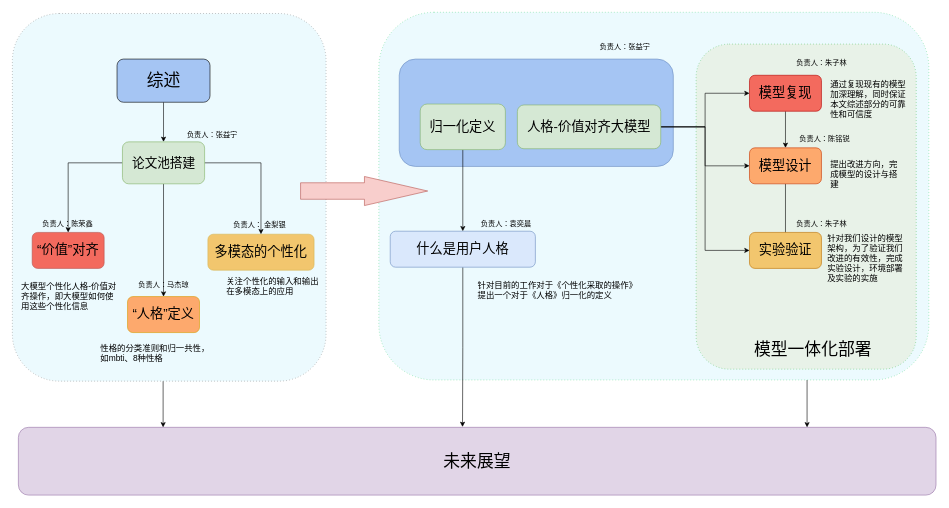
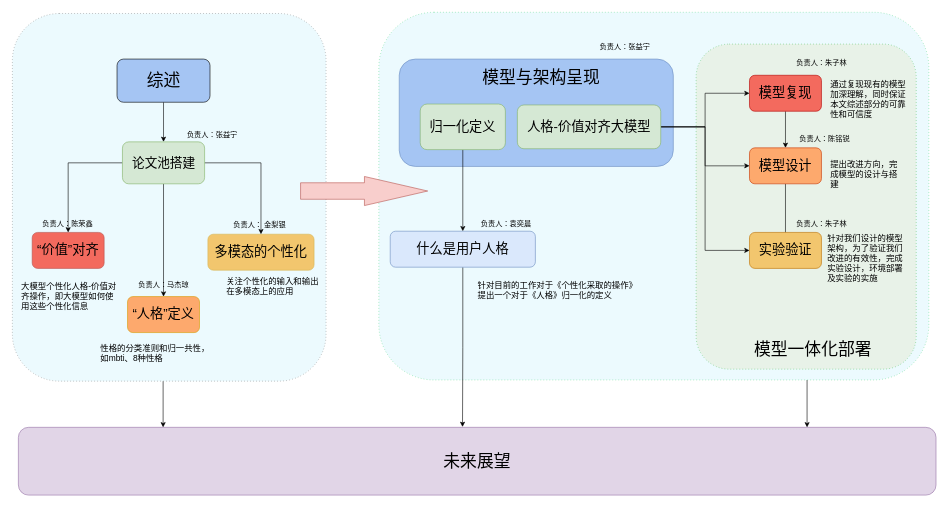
node "模型与架构呈现": added
